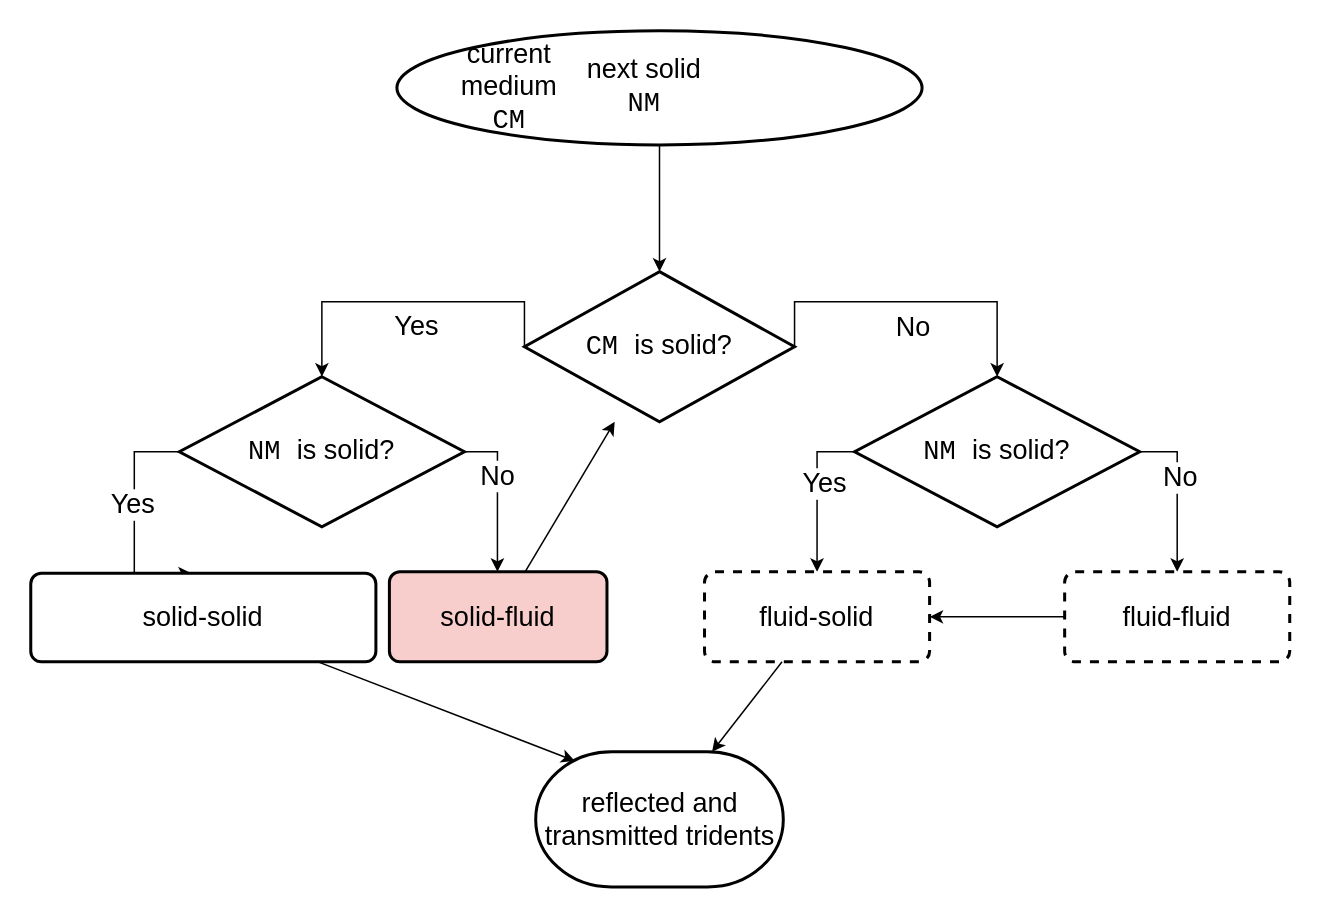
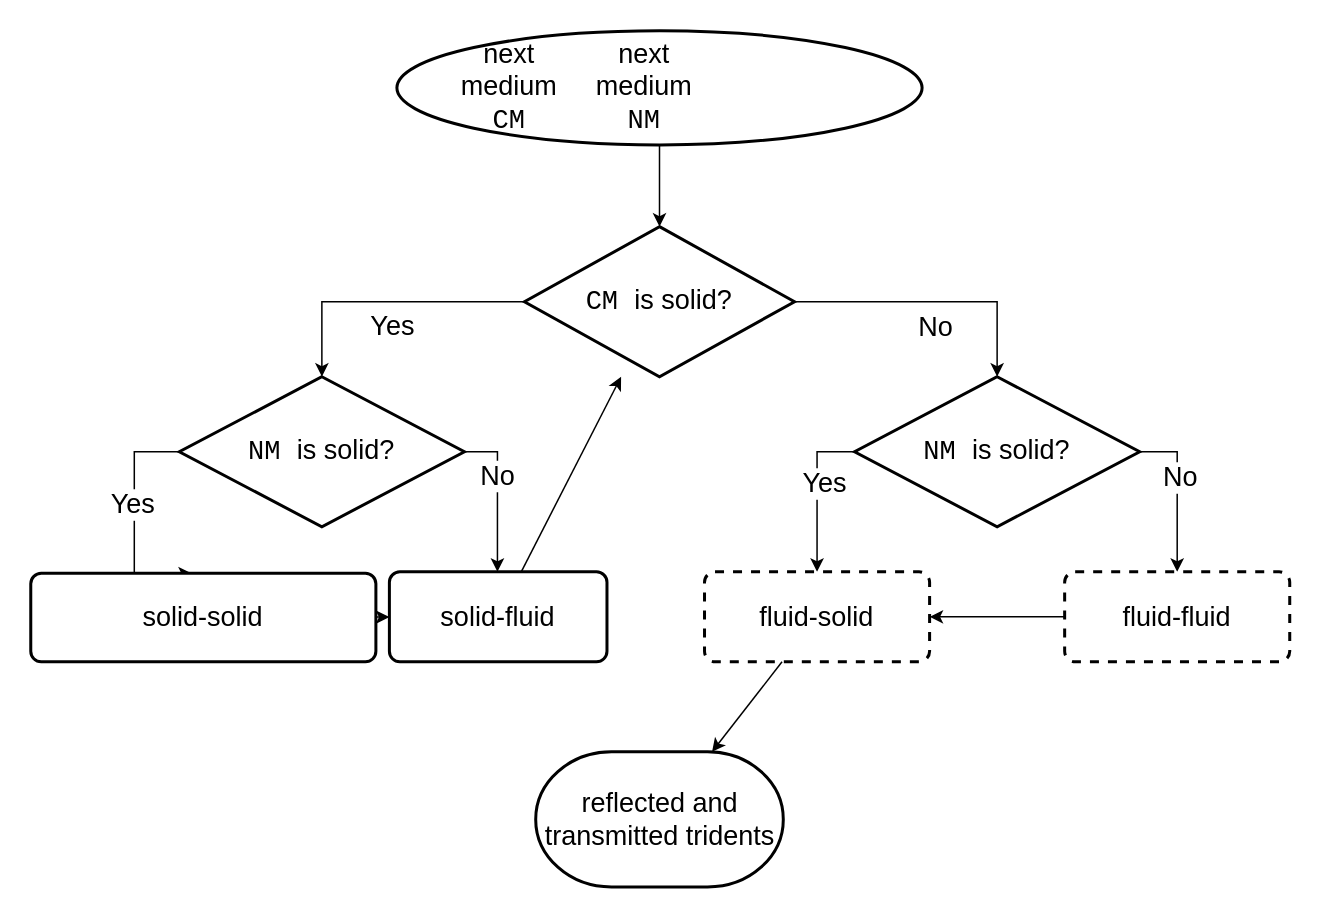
node "current mediumCM": label "current mediumCM" -> "next mediumCM"
node "next solidNM": label "next solidNM" -> "next mediumNM"
node "CM is solid?": moved (659, 347) -> (659, 302)
node "solid-fluid": fillcolor #f8cecc -> #ffffff
edge "solid-solid" -> "reflected and transmitted tridents": now "solid-solid" -> "solid-fluid"
